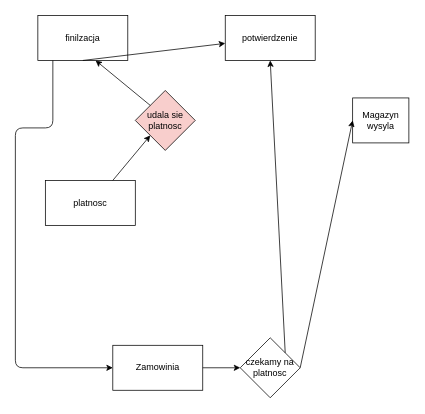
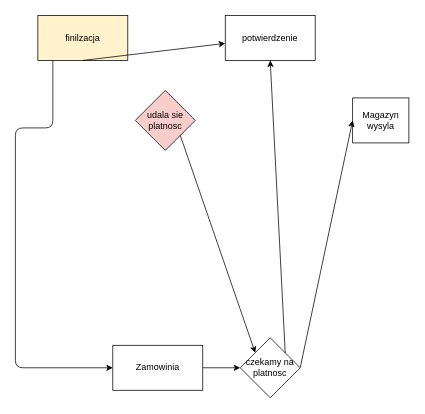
node "finilzacja": fillcolor #ffffff -> #fff2cc
edge "udala sie platnosc" -> "finilzacja": removed
edge "platnosc" -> "udala sie platnosc": removed
node "platnosc": removed
edge "udala sie platnosc" -> "czekamy na platnosc": added
